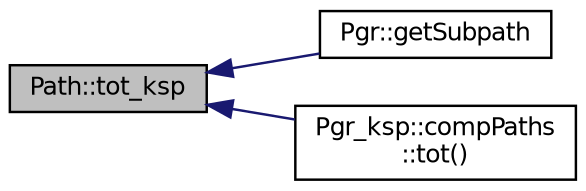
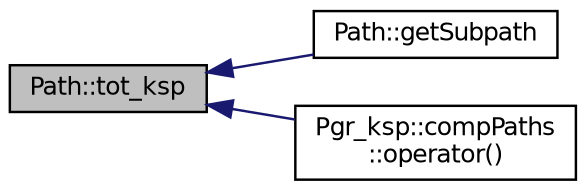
node "Pgr::getSubpath": label "Pgr::getSubpath" -> "Path::getSubpath"
node "Pgr_ksp::compPaths ::tot()": label "Pgr_ksp::compPaths ::tot()" -> "Pgr_ksp::compPaths ::operator()"
